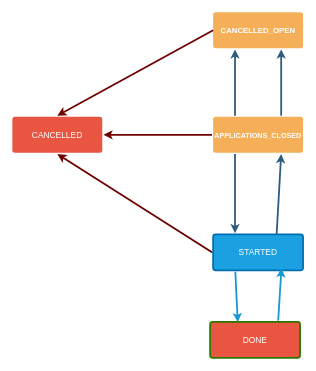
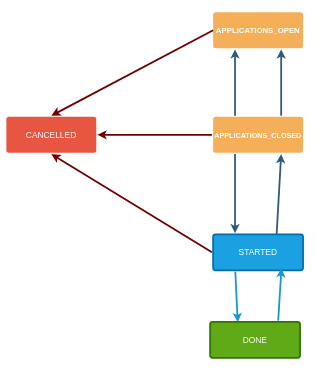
node "CANCELLED_OPEN": label "CANCELLED_OPEN" -> "APPLICATIONS_OPEN"
node "CANCELLED": moved (57, 135) -> (51, 135)
node "DONE": fillcolor #e85642 -> #60a917
